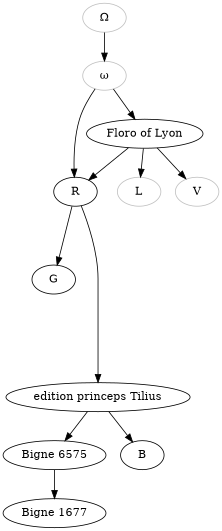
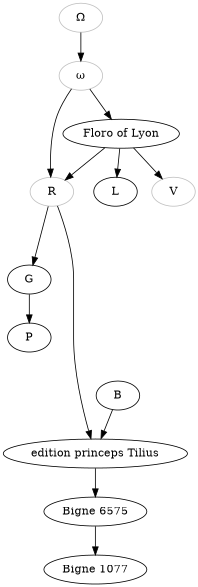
node "R": color black -> grey
node "L": color grey -> black
node "P": added
edge "edition princeps Tilius" -> "B": reversed
node "Bigne 1677": label "Bigne 1677" -> "Bigne 1077"
